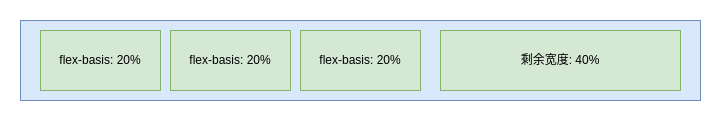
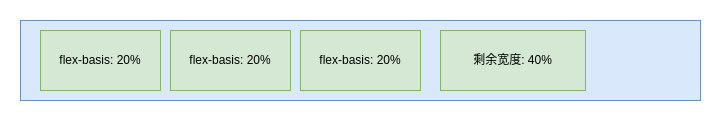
node "剩余宽度: 40%": size 240x60 -> 145x60
